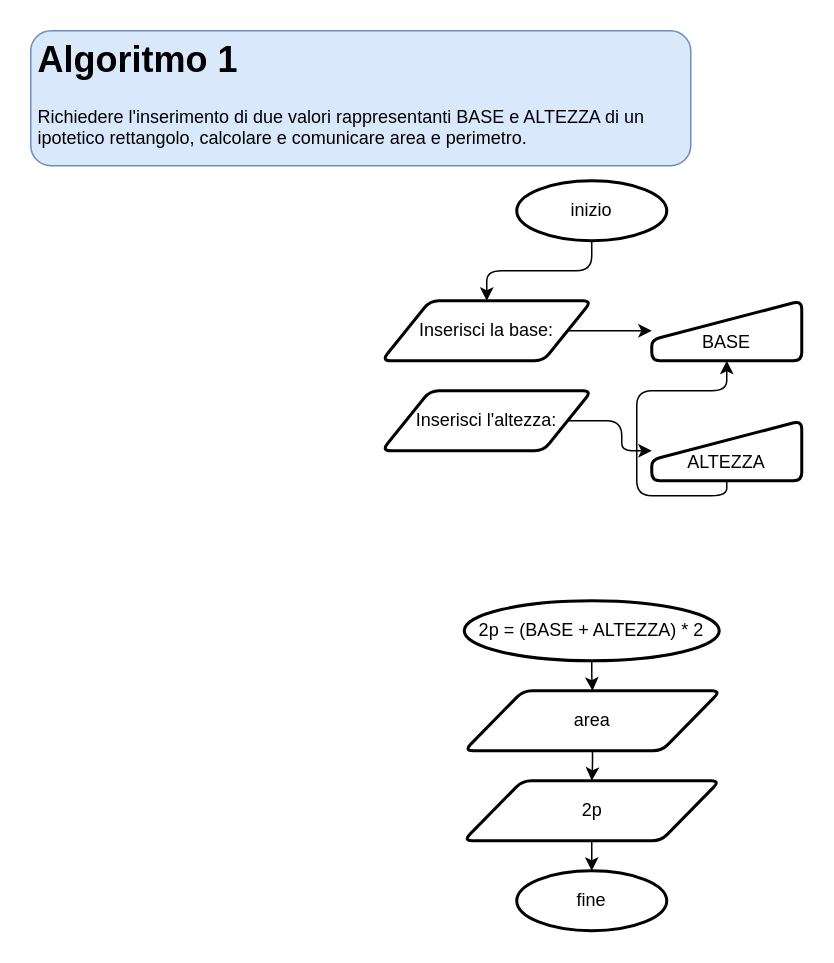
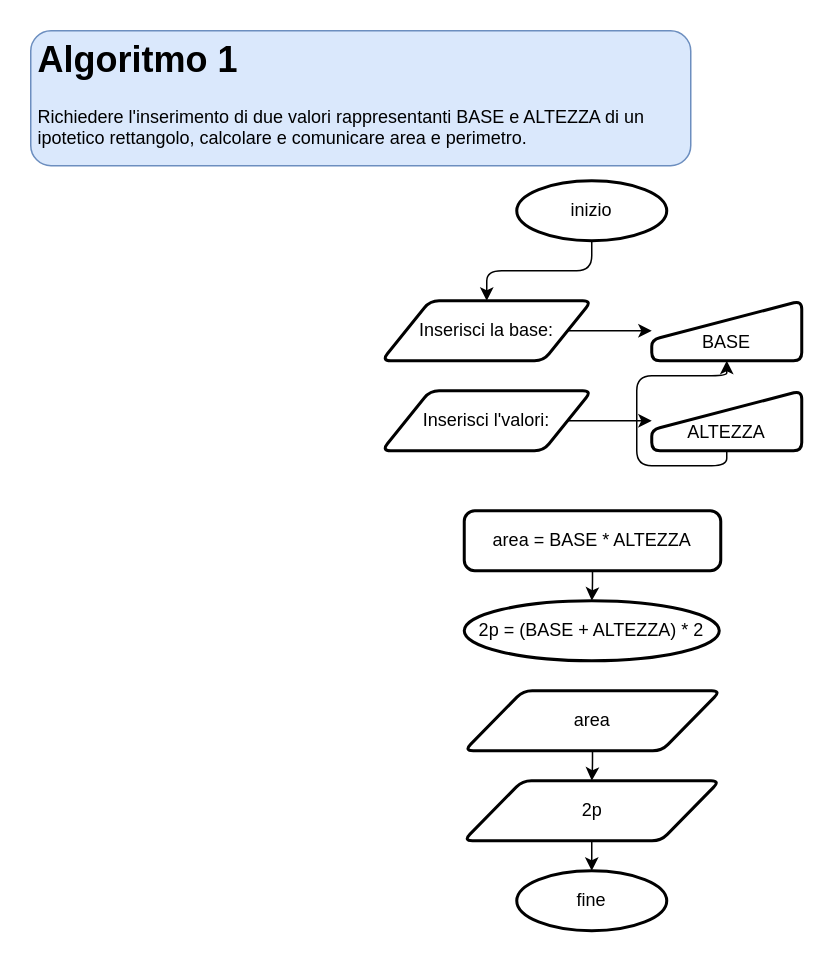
node "Inserisci l'altezza:": label "Inserisci l'altezza:" -> "Inserisci l'valori:"
node "ALTEZZA": moved (727, 451) -> (727, 421)
node "area = BASE * ALTEZZA": added
edge "area = BASE * ALTEZZA" -> "2p = (BASE + ALTEZZA) * 2": added
edge "2p = (BASE + ALTEZZA) * 2" -> "area": removed
